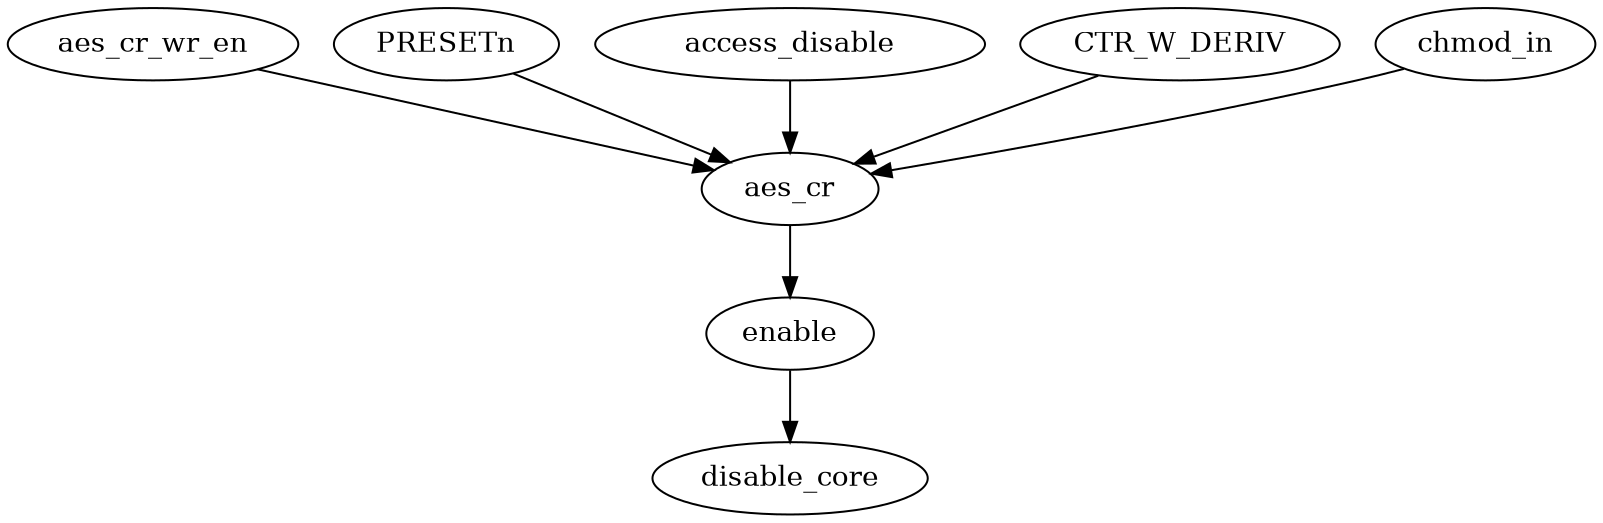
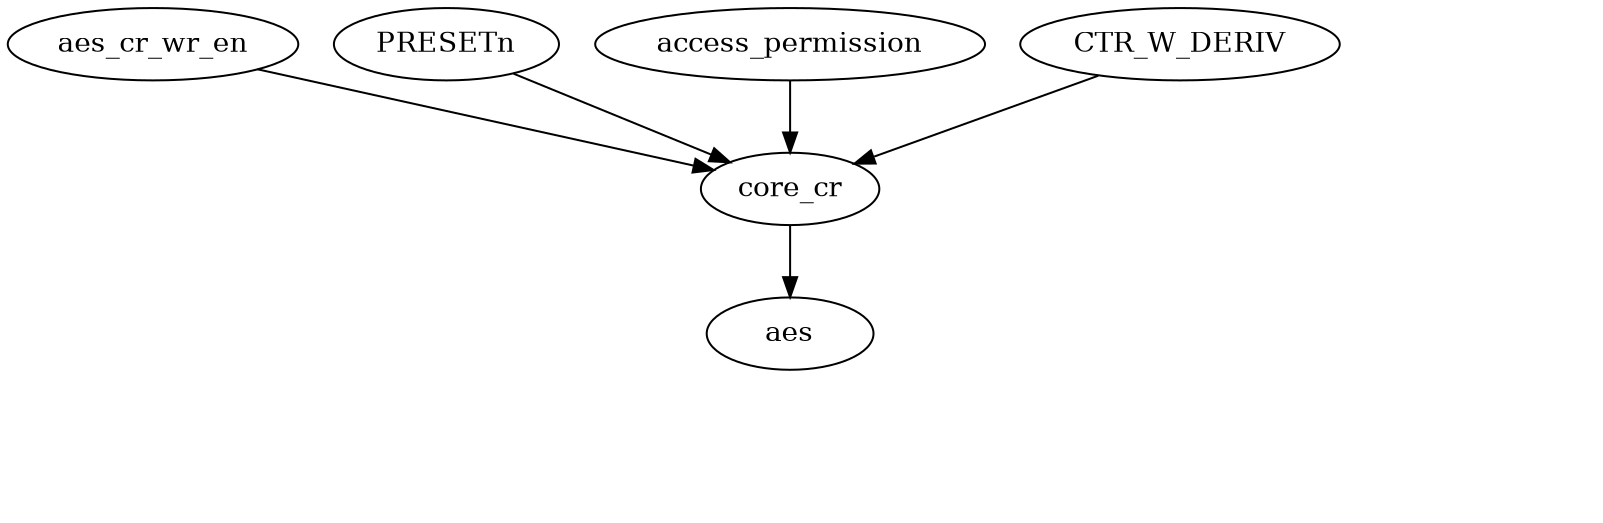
node "access_disable": label "access_disable" -> "access_permission"
node "chmod_in": removed
node "aes_cr": label "aes_cr" -> "core_cr"
node "enable": label "enable" -> "aes"
node "disable_core": removed
